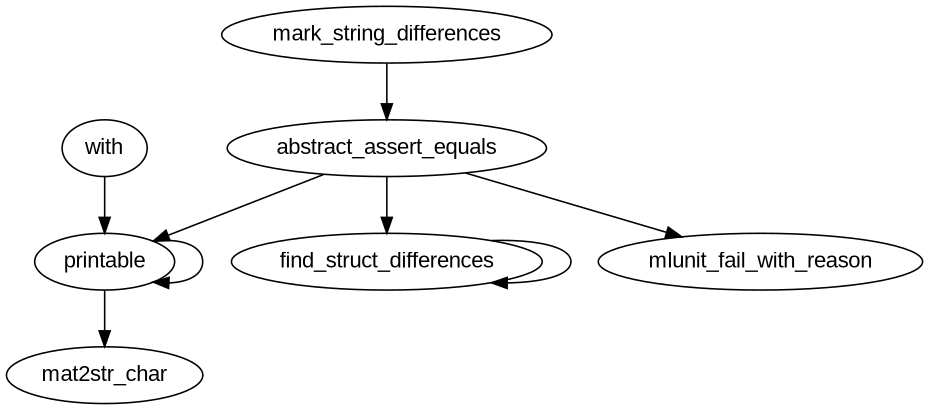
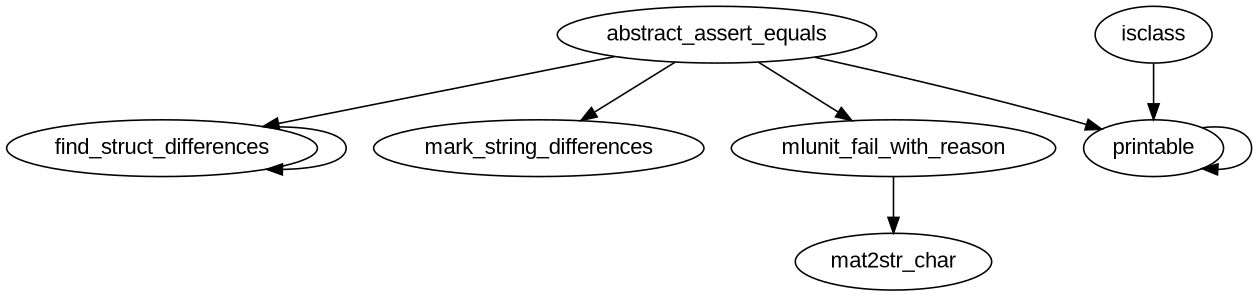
edge "mark_string_differences" -> "abstract_assert_equals": reversed
node "with": label "with" -> "isclass"
edge "printable" -> "mat2str_char": now "mlunit_fail_with_reason" -> "mat2str_char"
